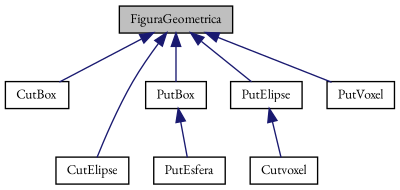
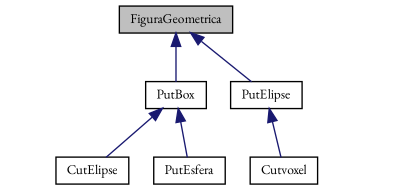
node "CutBox": removed
node "PutVoxel": removed
edge "CutElipse" -> "FiguraGeometrica": now "CutElipse" -> "PutBox"
